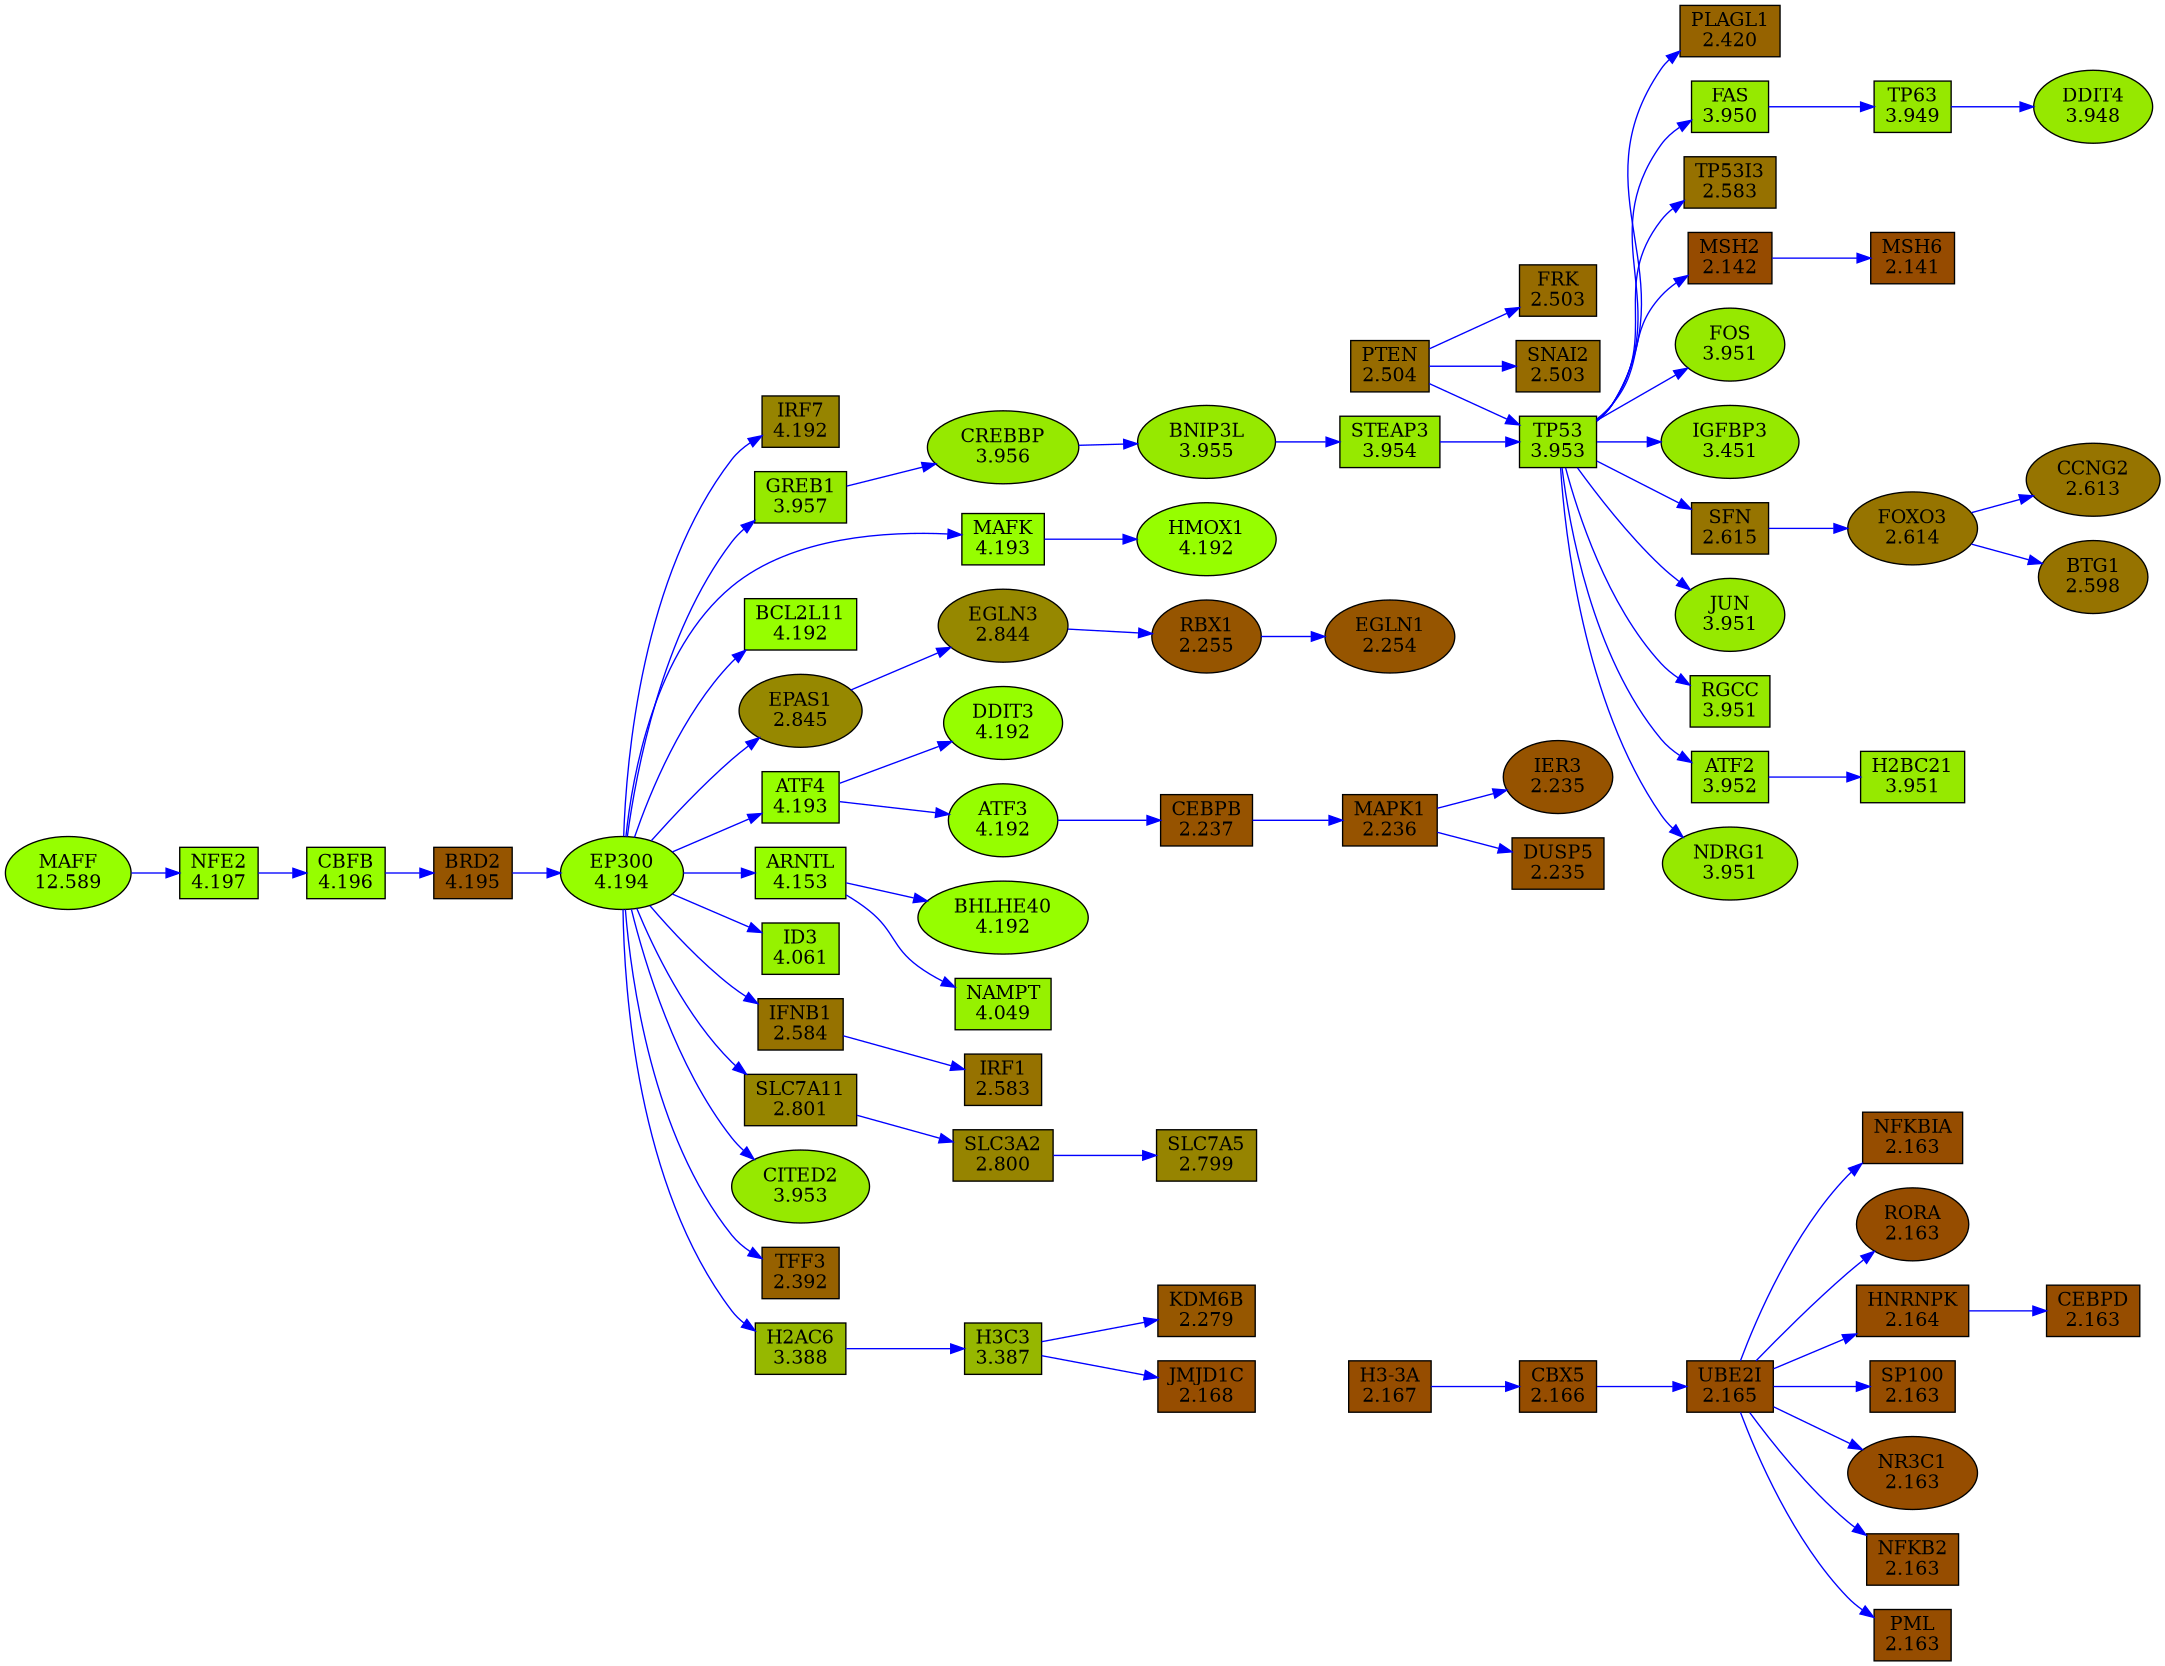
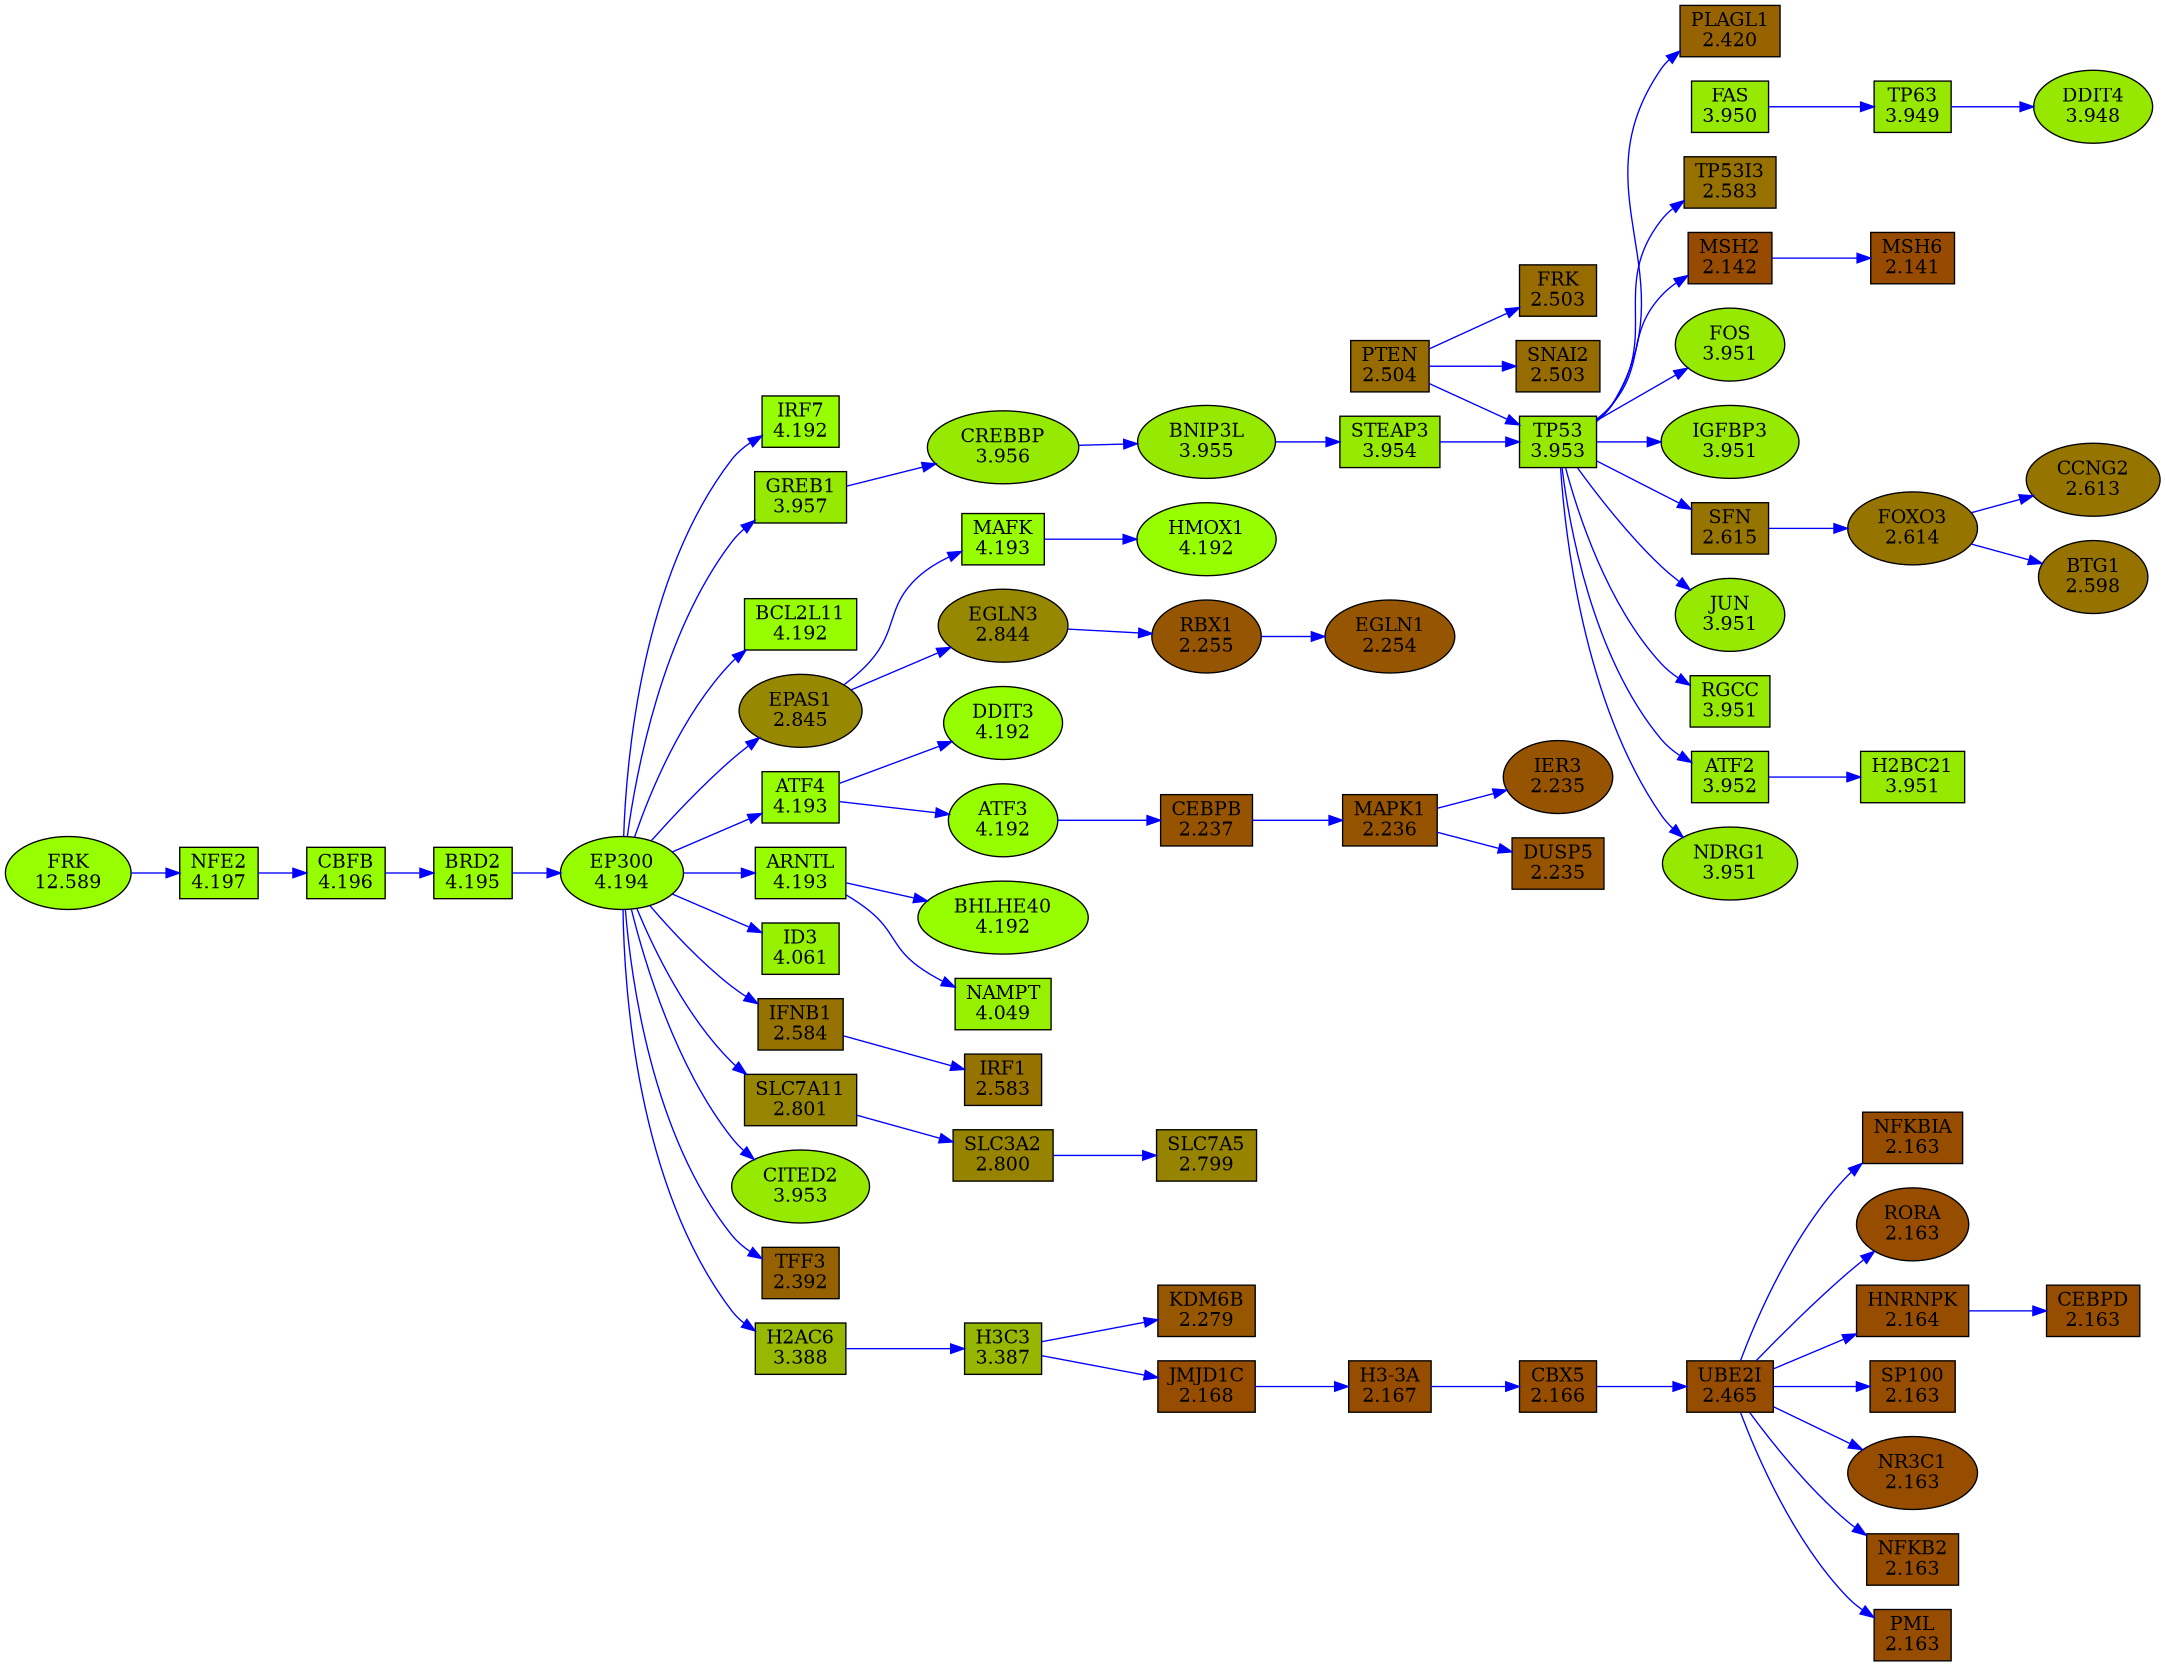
edge "TP53 3.953" -> "FAS 3.950": removed
node "IRF7 4.192": fillcolor #968400 -> #96fe00
node "IGFBP3 3.451": label "IGFBP3 3.451" -> "IGFBP3 3.951"
edge "EP300 4.194" -> "MAFK 4.193": now "EPAS1 2.845" -> "MAFK 4.193"
node "MAFF 12.589": label "MAFF 12.589" -> "FRK 12.589"
node "BRD2 4.195": fillcolor #965500 -> #96fe00
node "ARNTL 4.153": label "ARNTL 4.153" -> "ARNTL 4.193"
edge "JMJD1C 2.168" -> "H3-3A 2.167": added
node "UBE2I 2.165": label "UBE2I 2.165" -> "UBE2I 2.465"
